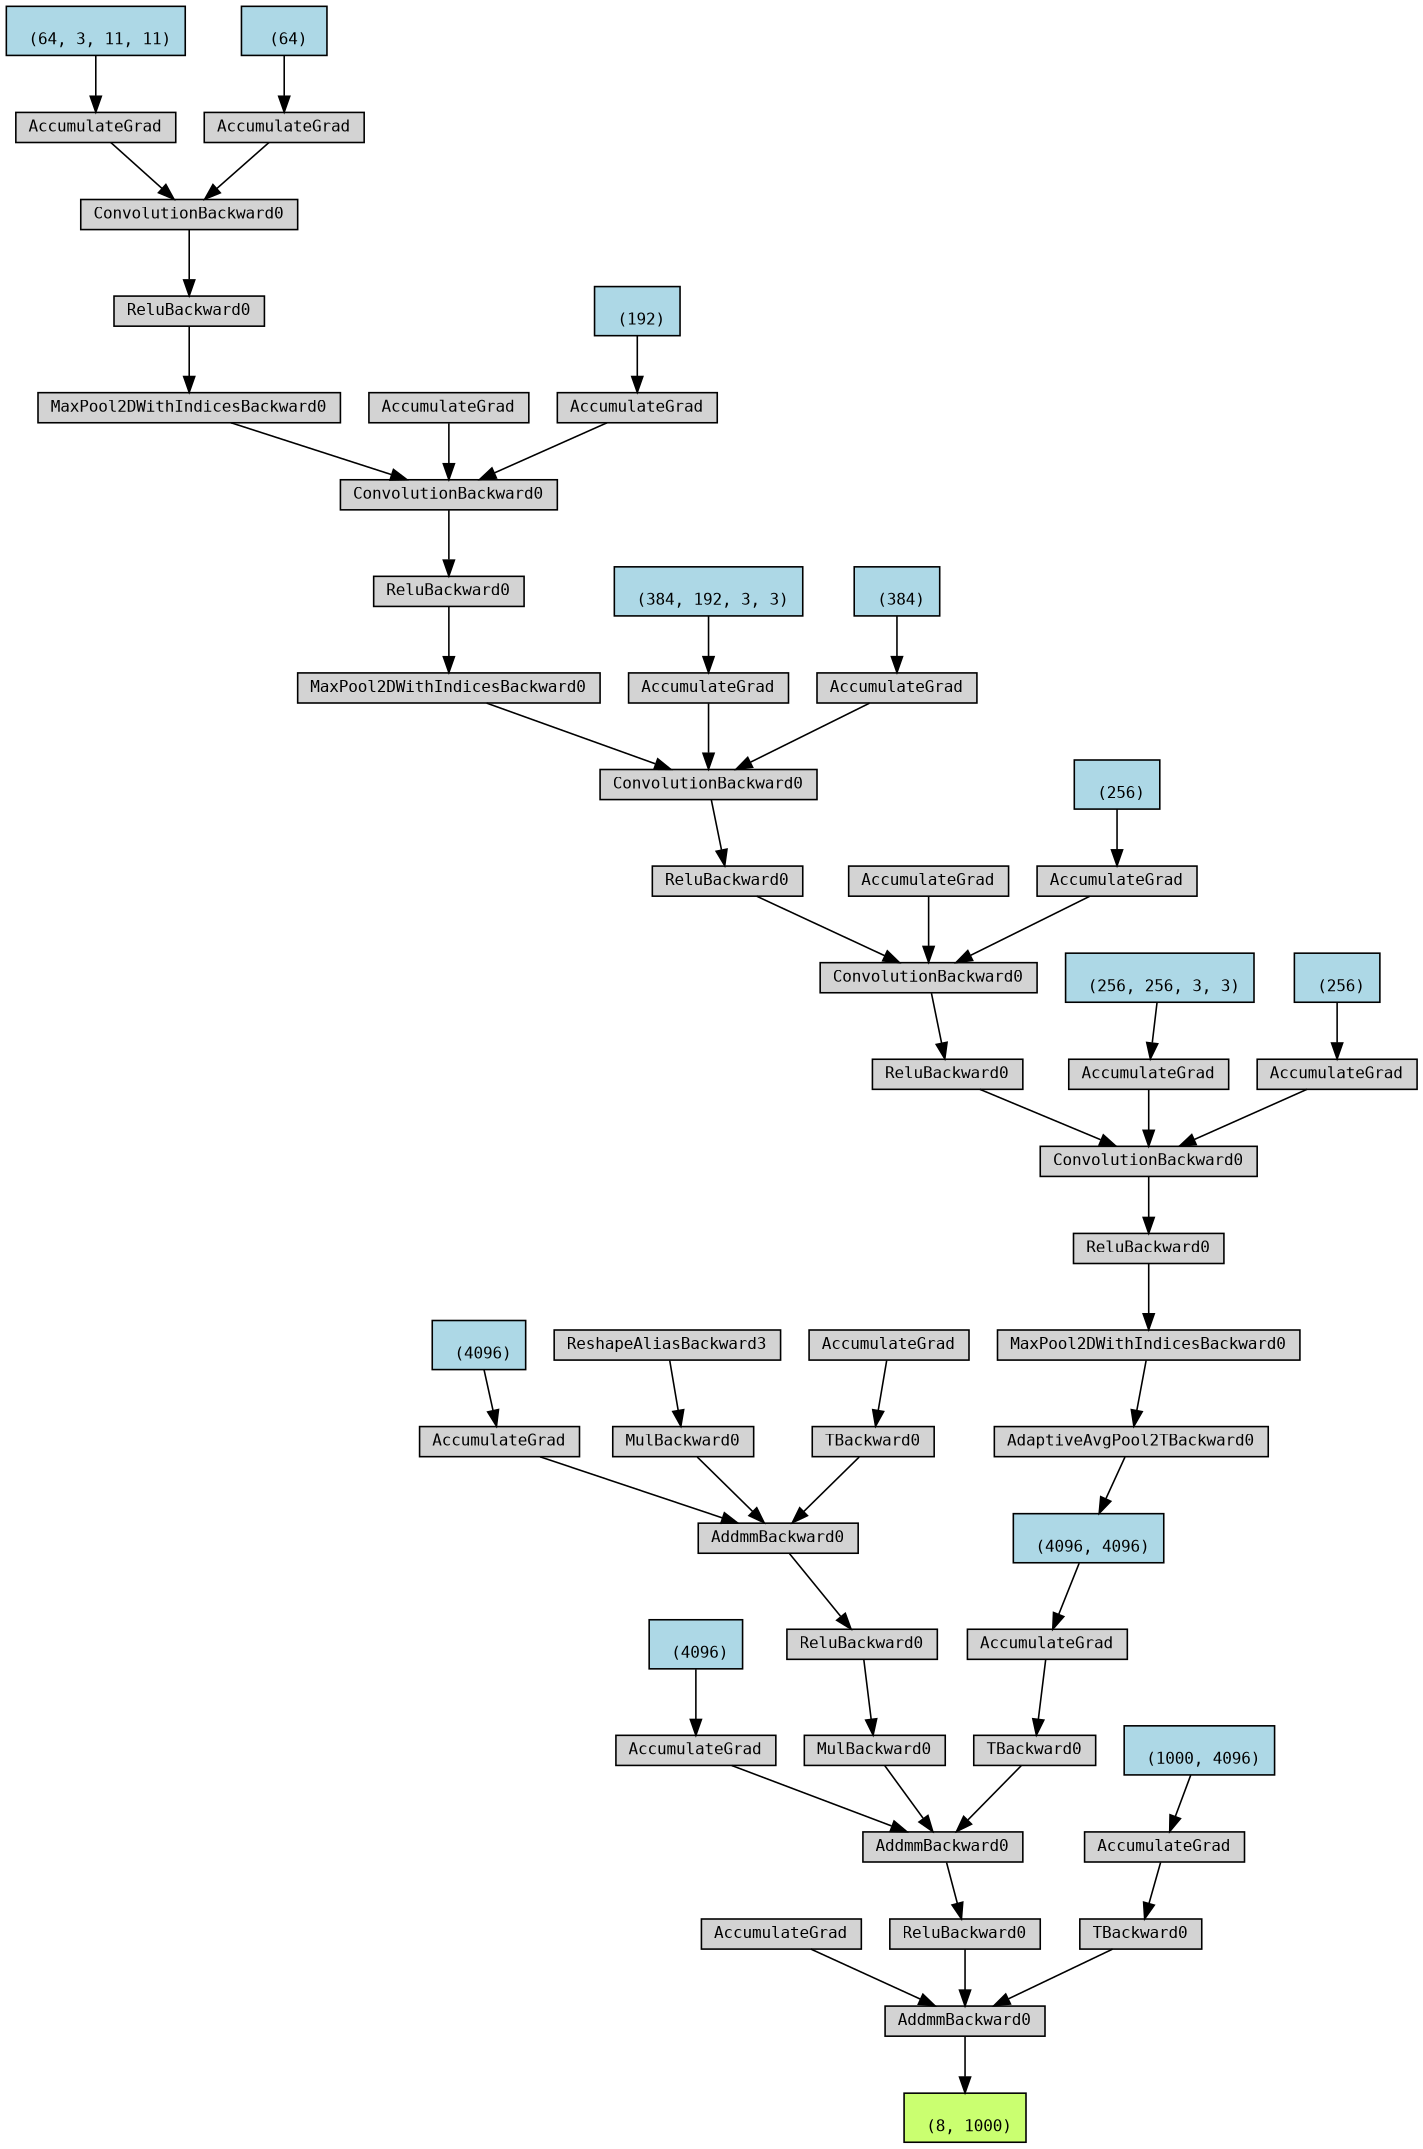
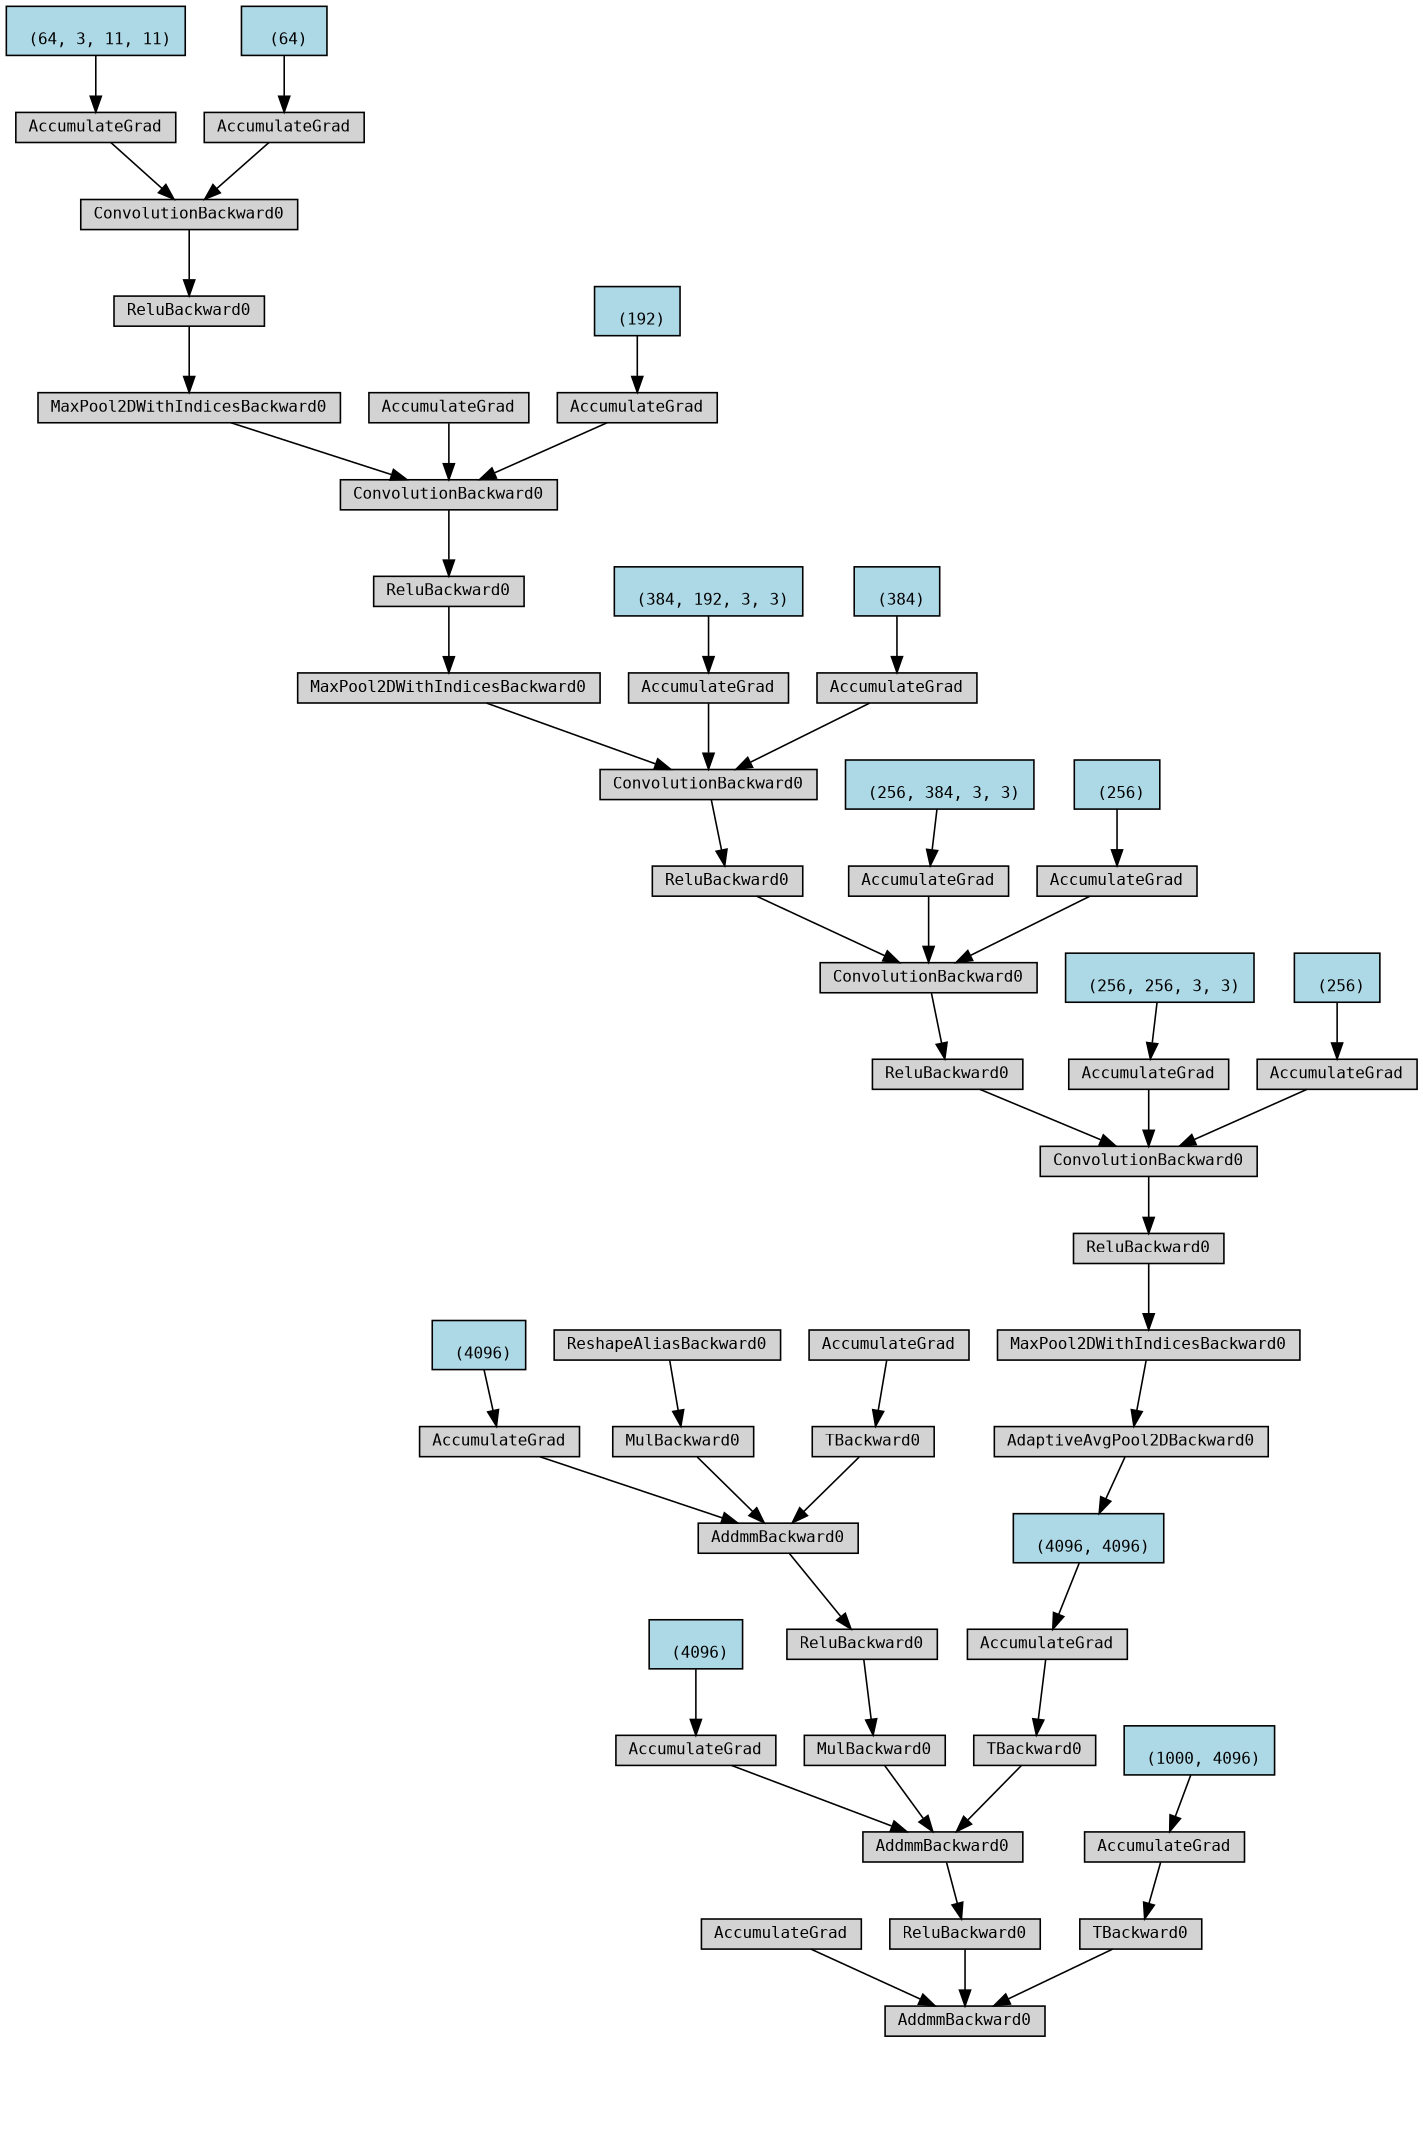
node "(256, 384, 3, 3)": added
node "ReshapeAliasBackward3": label "ReshapeAliasBackward3" -> "ReshapeAliasBackward0"
node "AdaptiveAvgPool2TBackward0": label "AdaptiveAvgPool2TBackward0" -> "AdaptiveAvgPool2DBackward0"
node "(8, 1000)": removed
